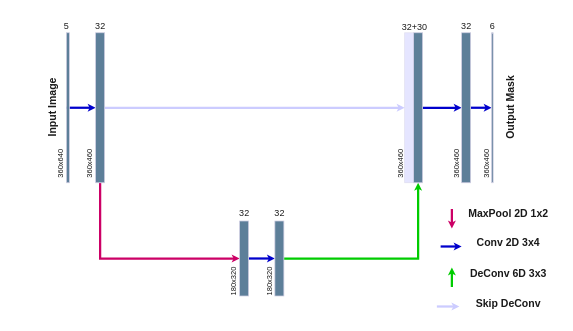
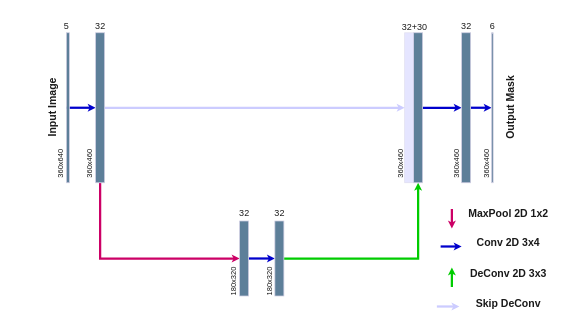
node "DeConv 6D 3x3": label "DeConv 6D 3x3" -> "DeConv 2D 3x3"
